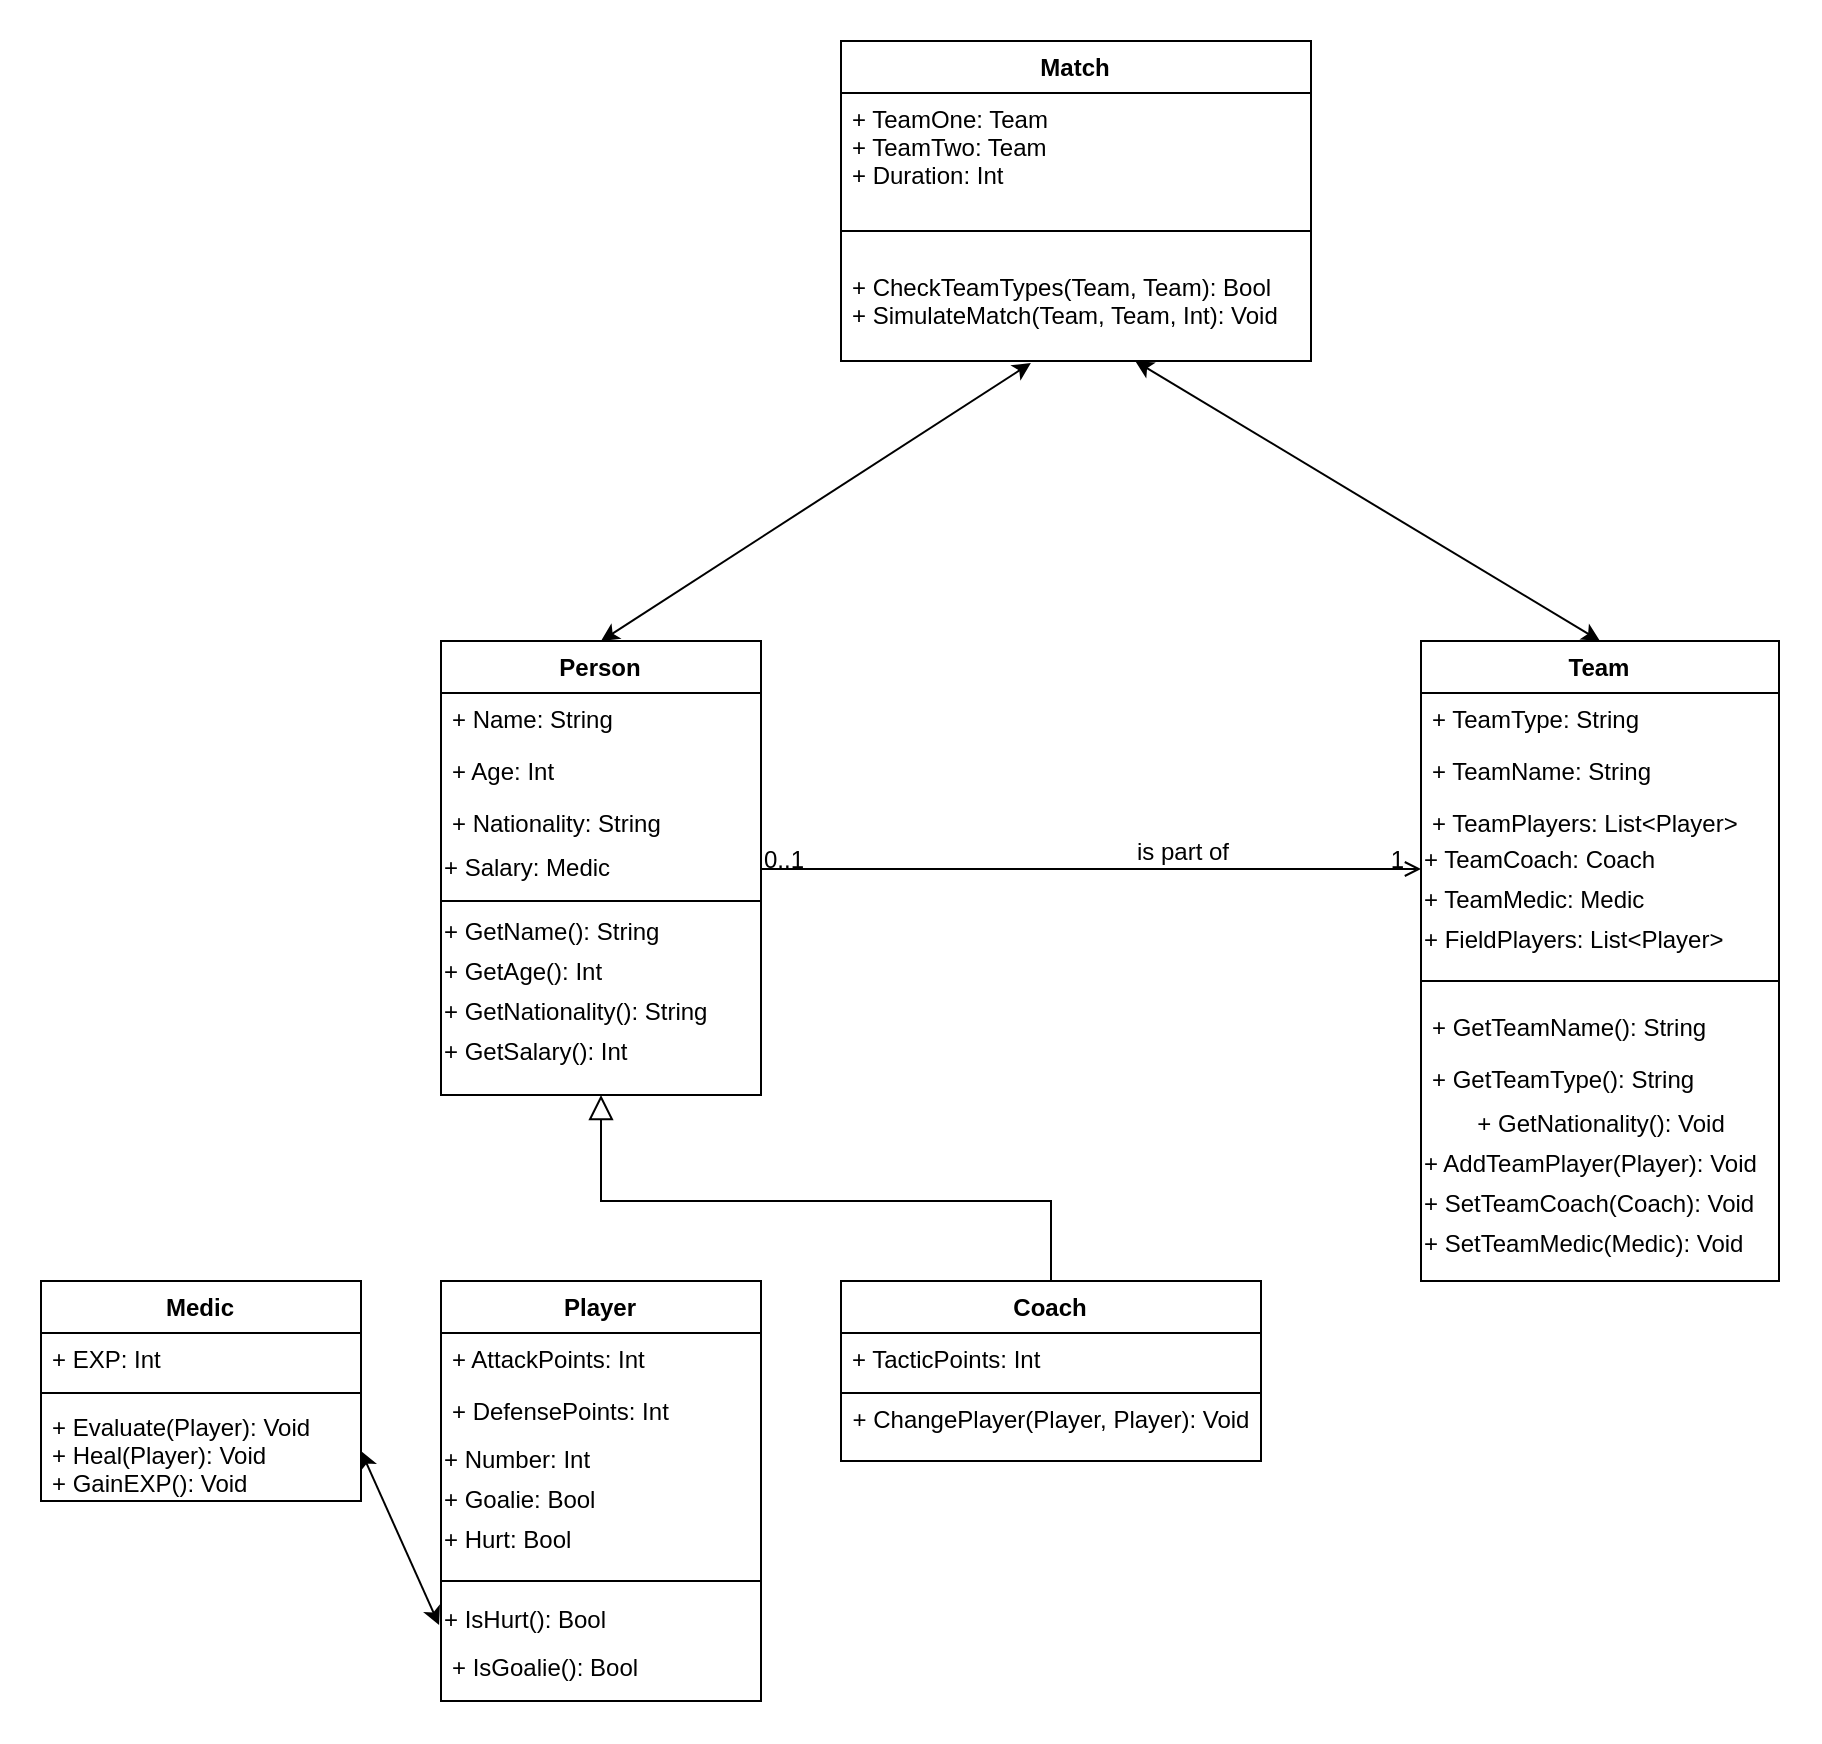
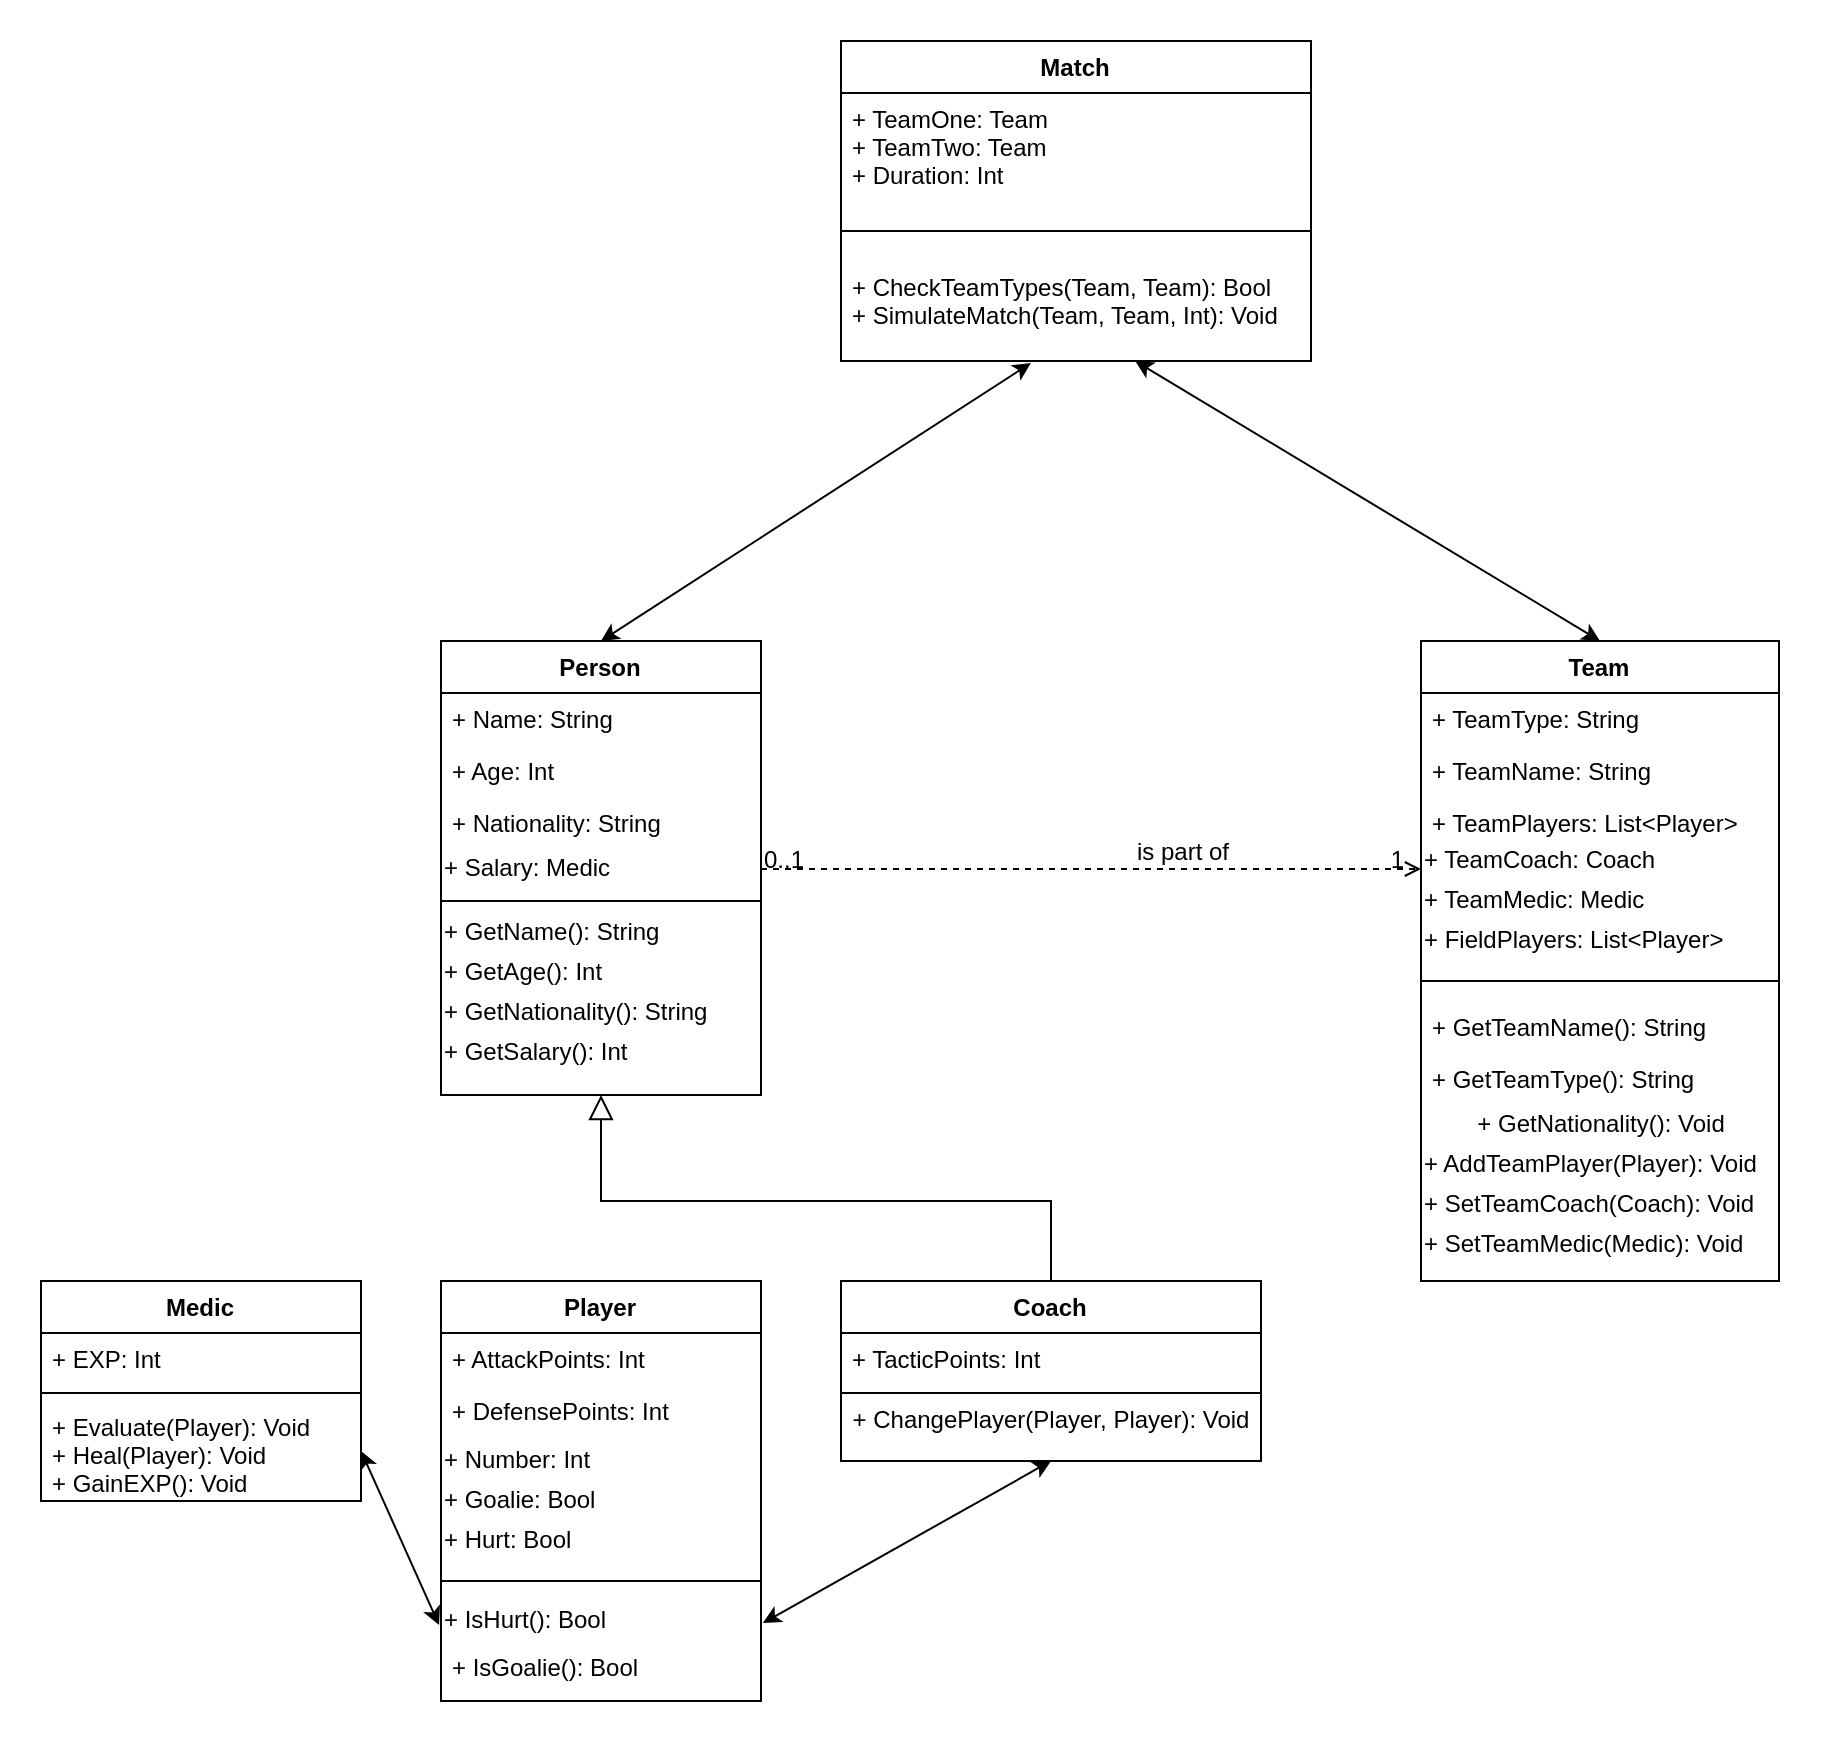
edge "Person" -> "Team": style solid -> dashed
edge "Coach" -- "+ IsHurt(): Bool": added
